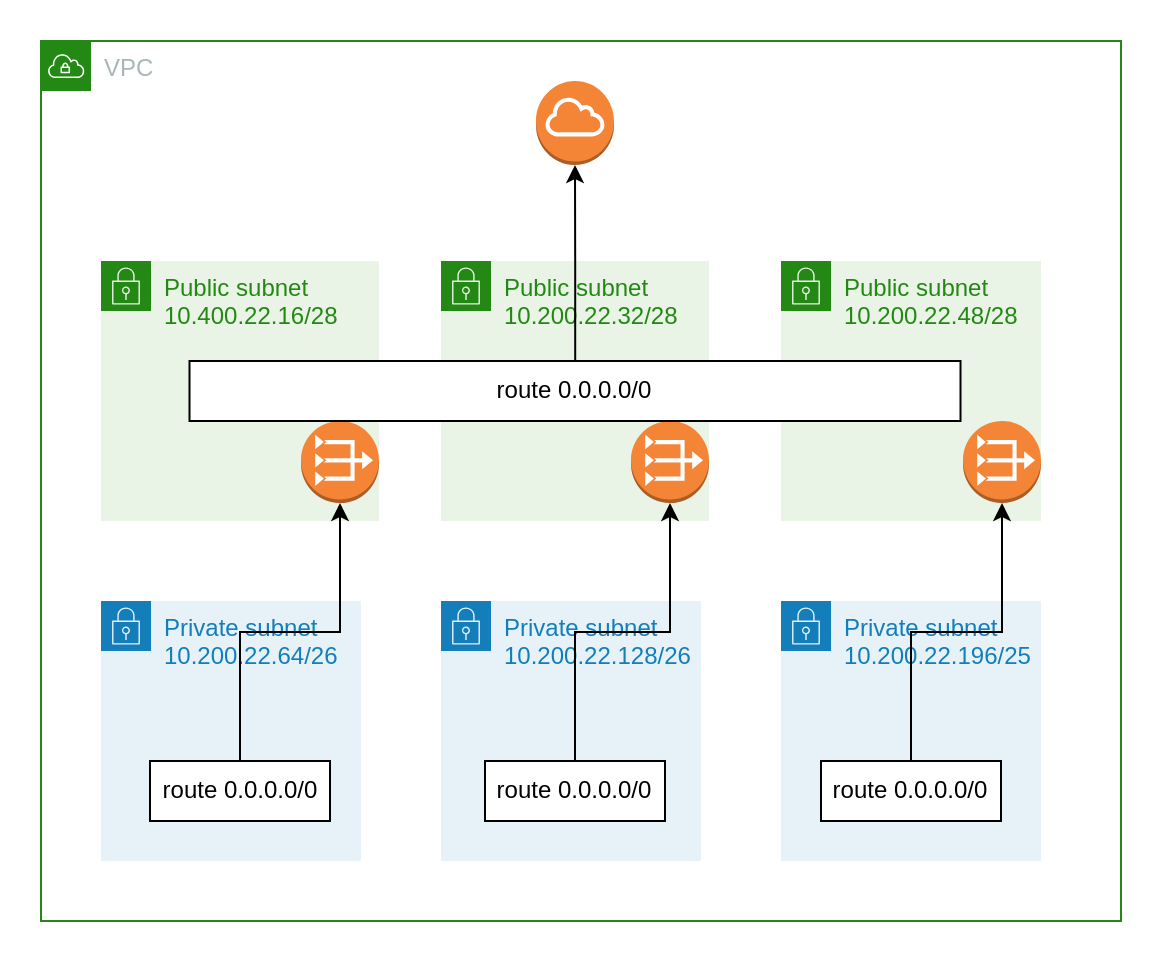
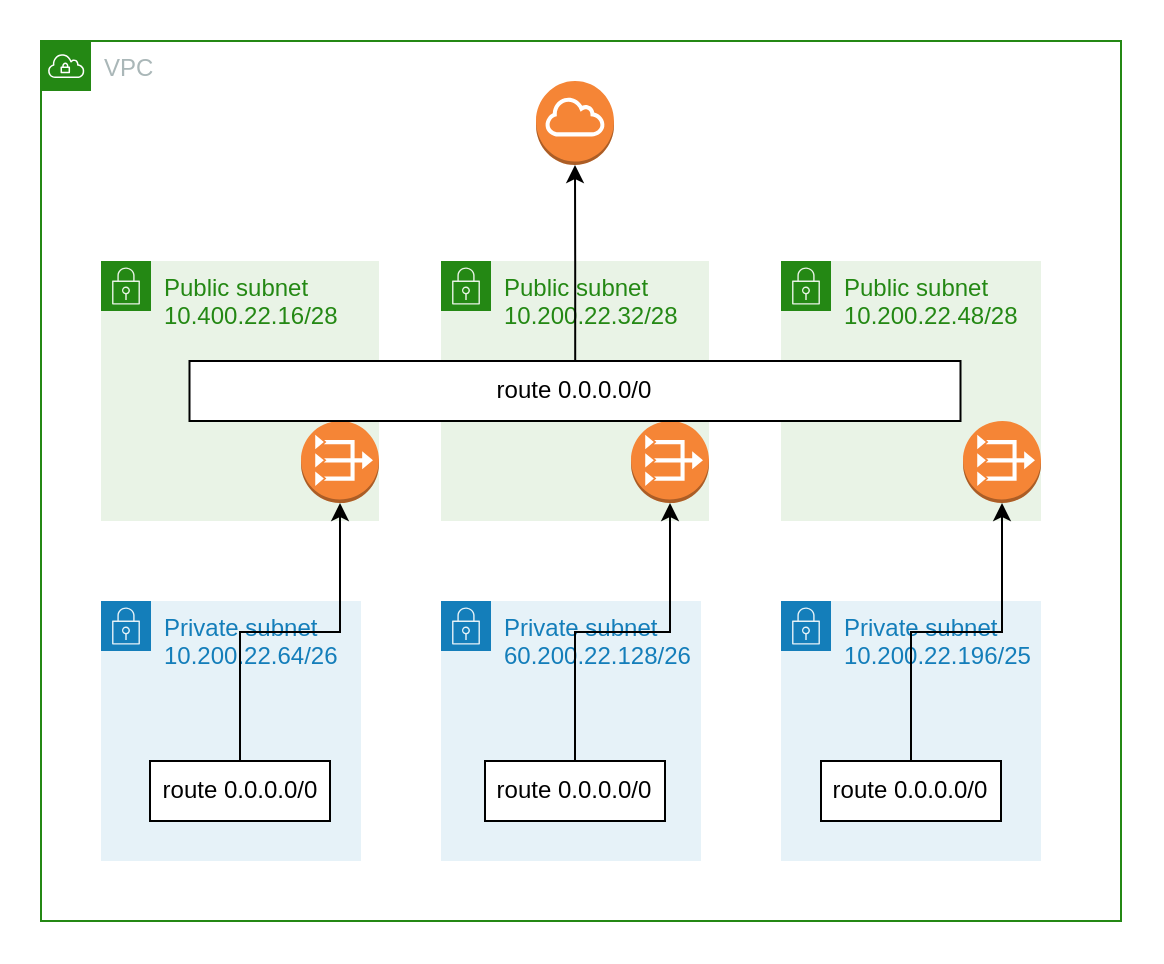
node "Private subnet 10.200.22.128/26": label "Private subnet 10.200.22.128/26" -> "Private subnet 60.200.22.128/26"
